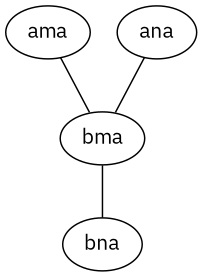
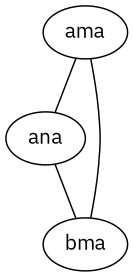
edge "ama" -- "ana": added
node "bna": removed
